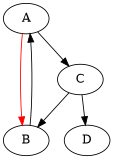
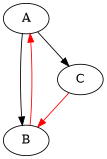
edge "A" -> "B": color red -> black
edge "B" -> "A": color black -> red
edge "C" -> "B": color black -> red
node "D": removed
